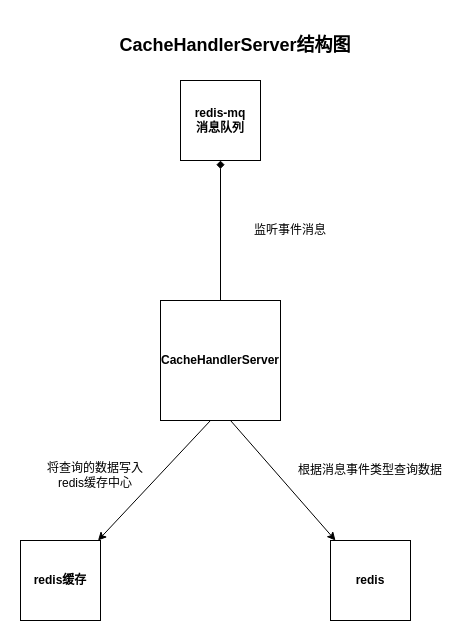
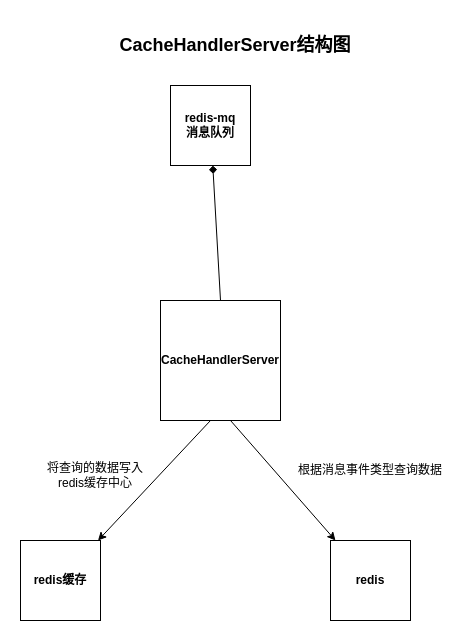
node "redis-mq 消息队列": moved (221, 121) -> (211, 126)
node "监听事件消息": removed
